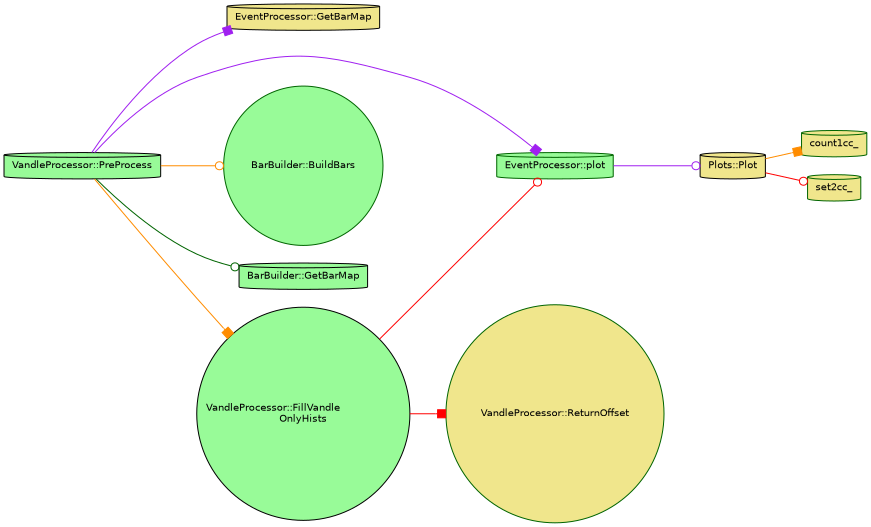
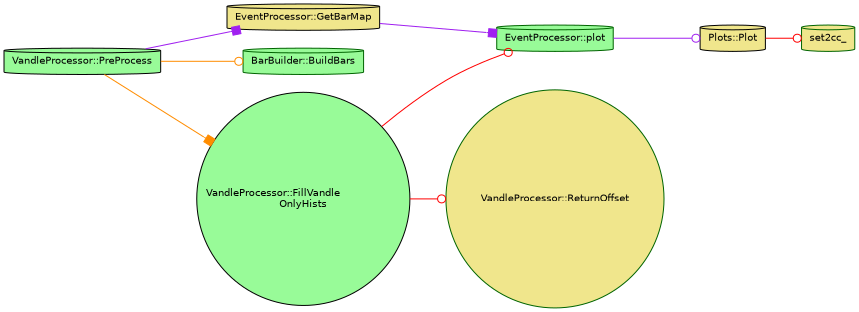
edge "VandleProcessor::PreProcess" -> "EventProcessor::plot": now "EventProcessor::GetBarMap" -> "EventProcessor::plot"
node "count1cc_": removed
node "BarBuilder::BuildBars": shape circle -> cylinder
node "BarBuilder::GetBarMap": removed
edge "VandleProcessor::FillVandle OnlyHists" -> "VandleProcessor::ReturnOffset": arrowhead box -> odot
